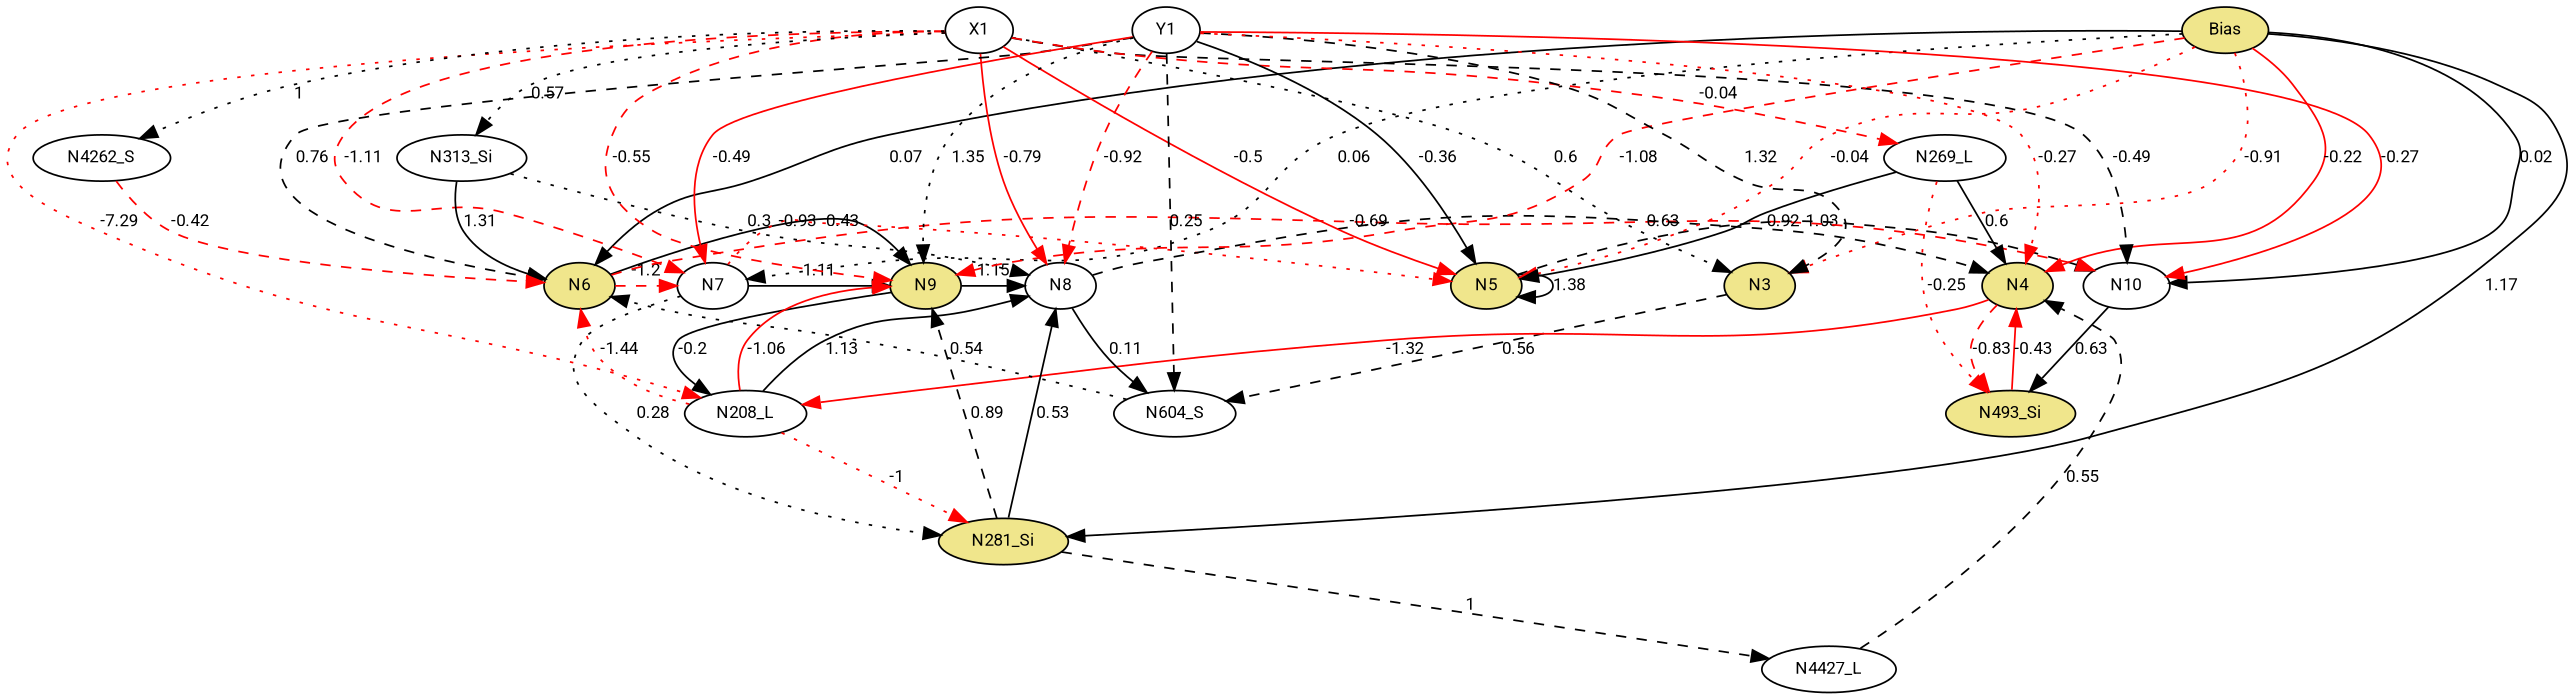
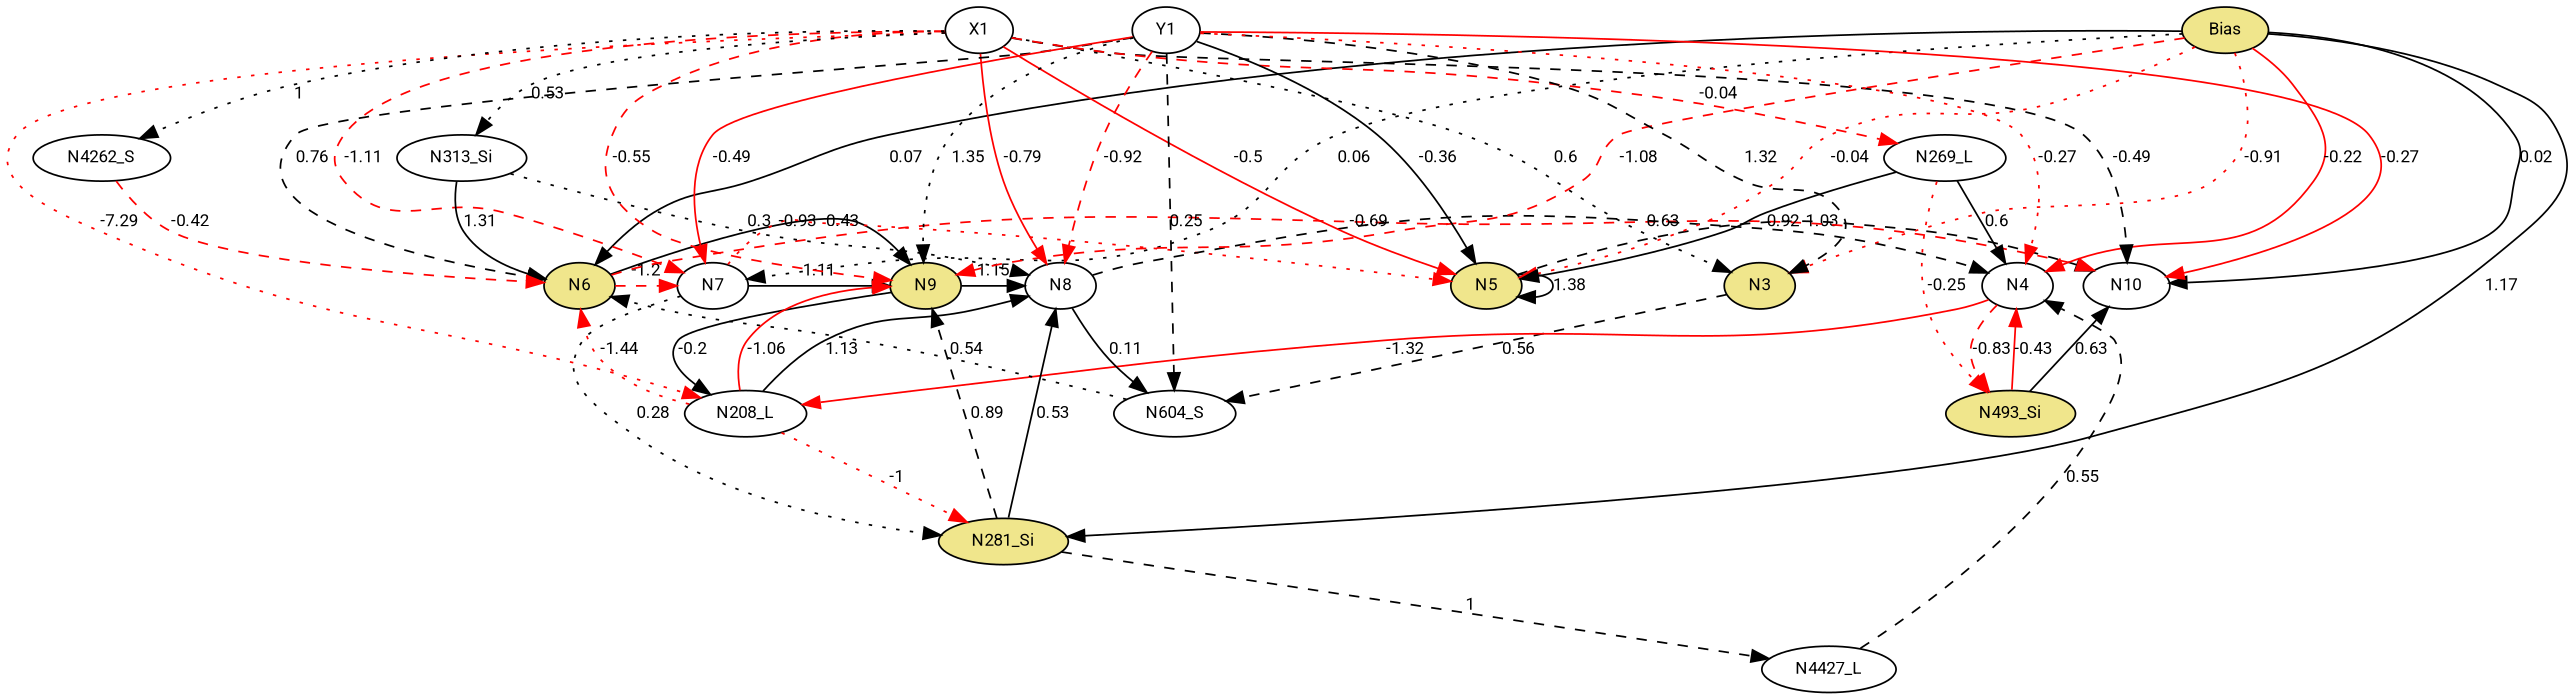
edge "X1" -> "N313_Si": label "0.57" -> "0.53"
node "N4": fillcolor khaki -> white
edge "N10" -> "N493_Si": reversed
